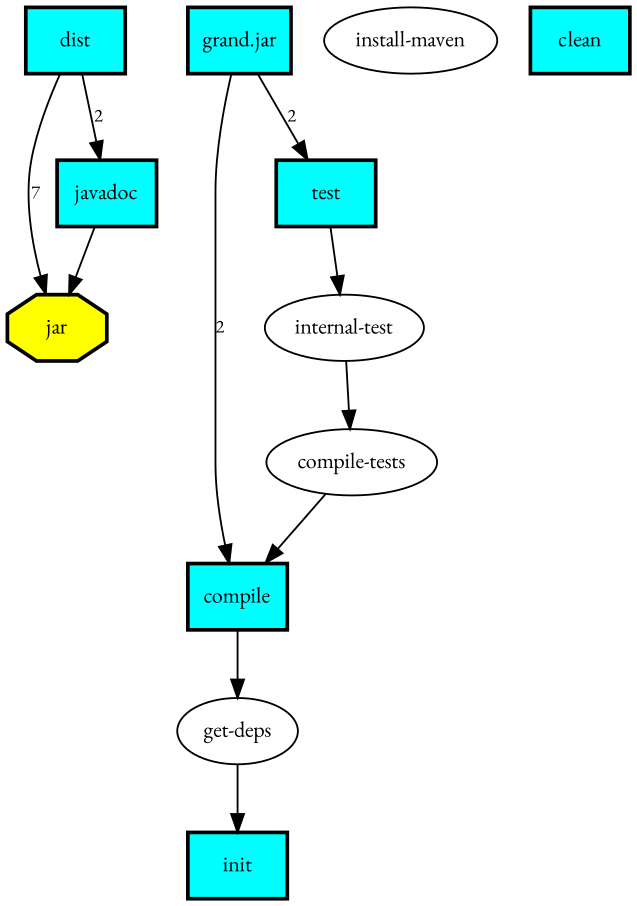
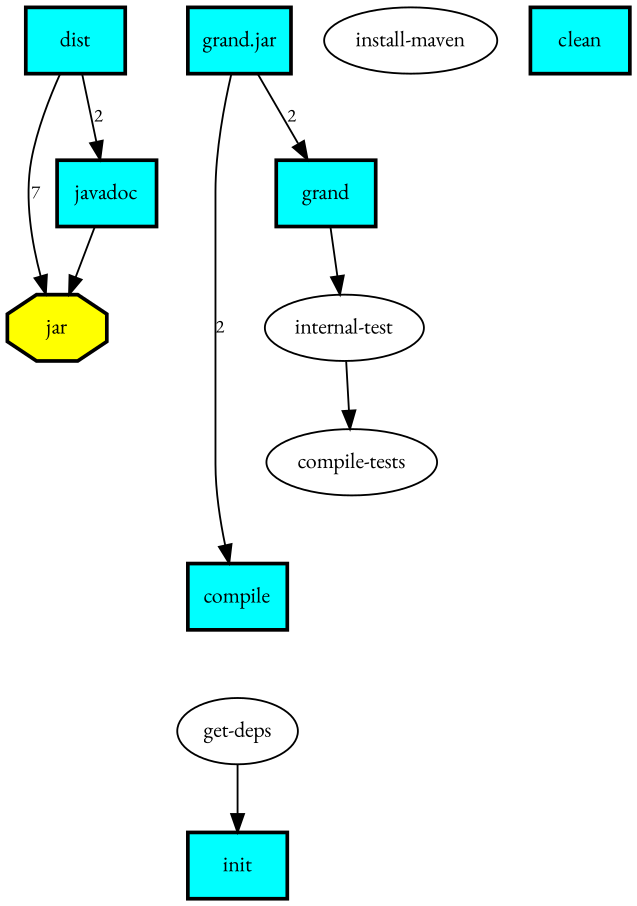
node "test": label "test" -> "grand"
edge "compile-tests" -> "compile": removed
edge "compile" -> "get-deps": removed
